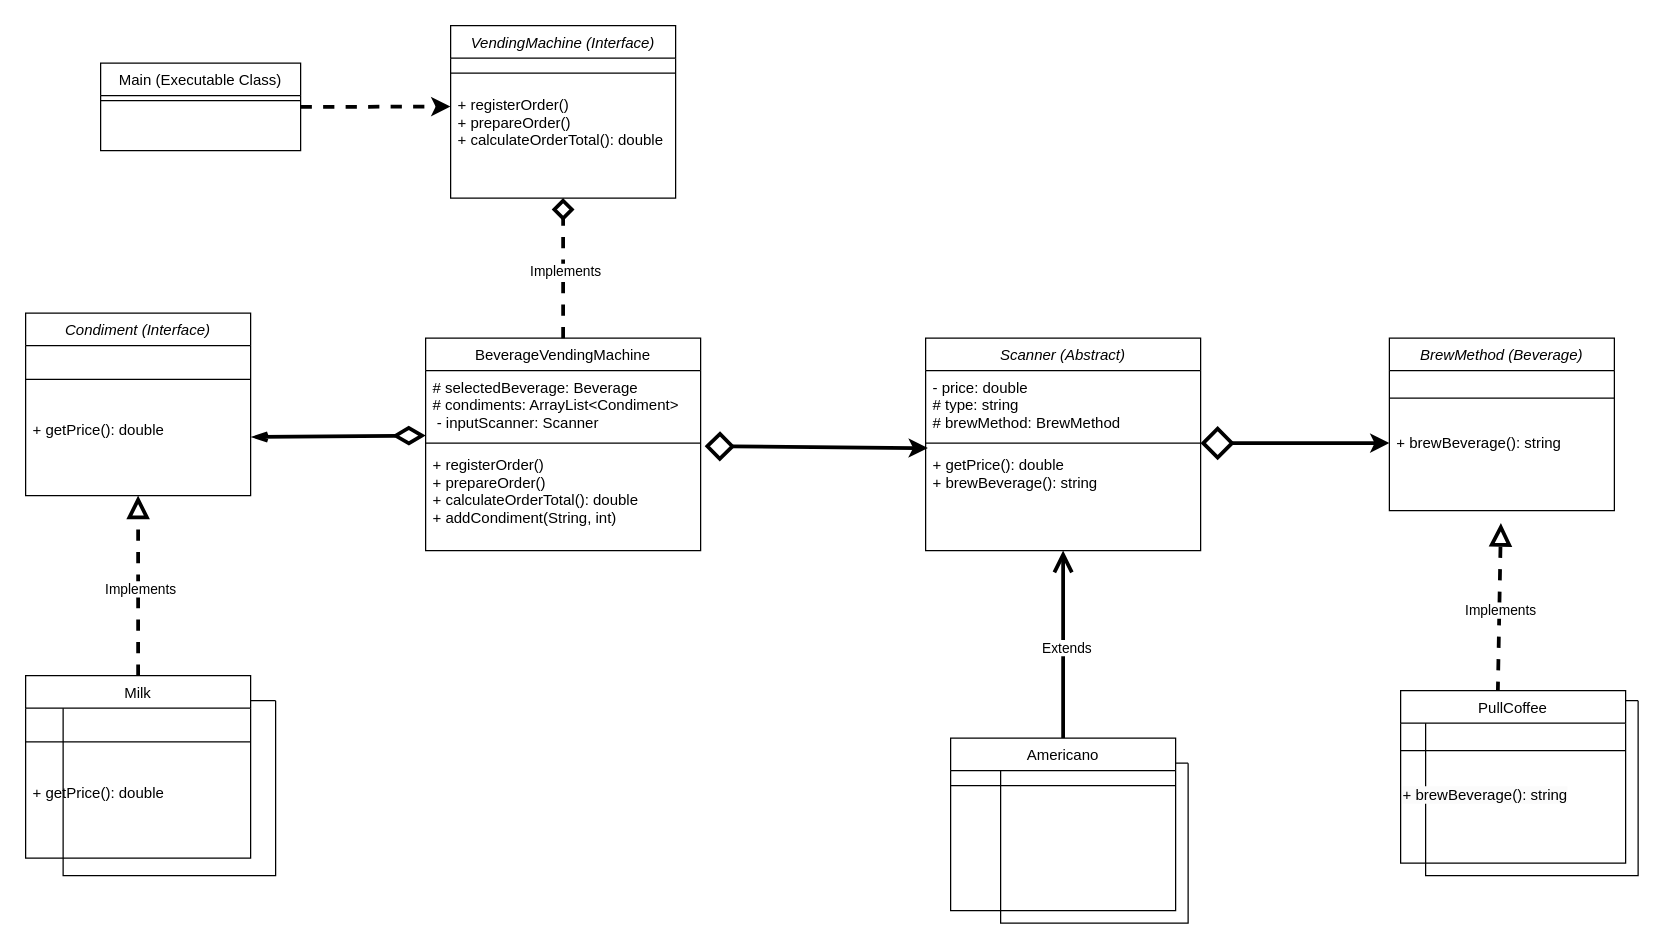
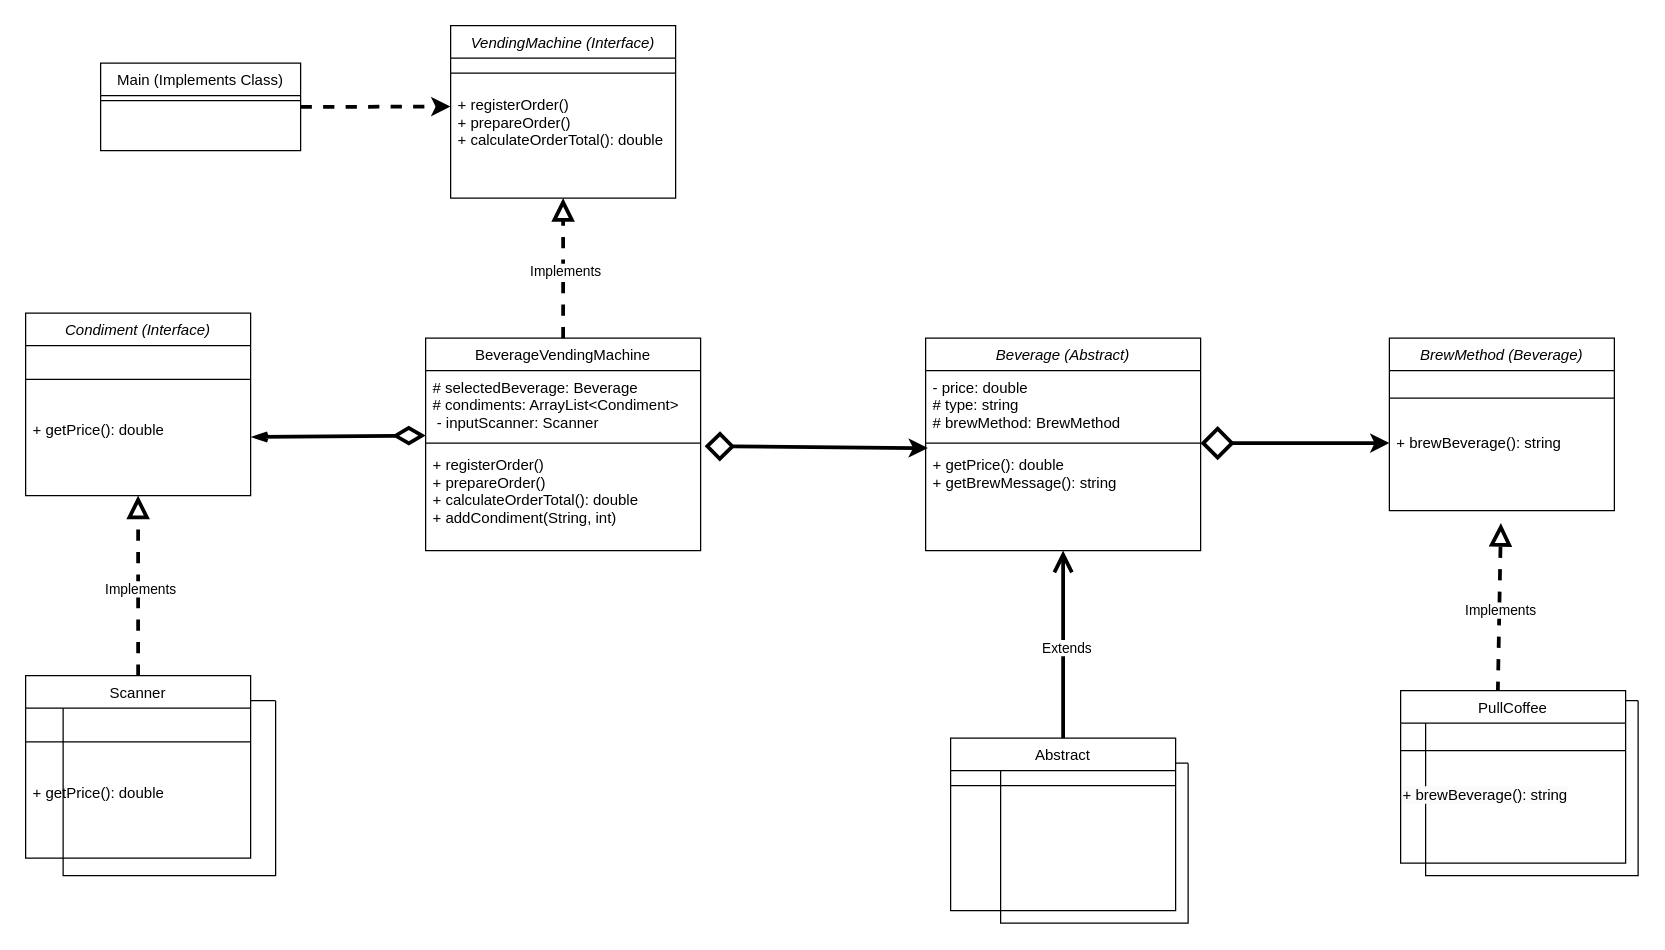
node "Main (Executable Class)": label "Main (Executable Class)" -> "Main (Implements Class)"
edge "BeverageVendingMachine" -> "VendingMachine (Interface)": arrowhead diamond -> block
node "Scanner (Abstract)": label "Scanner (Abstract)" -> "Beverage (Abstract)"
node "+ getPrice(): double + brewBeverage(): string": label "+ getPrice(): double + brewBeverage(): string" -> "+ getPrice(): double + getBrewMessage(): string"
node "Milk": label "Milk" -> "Scanner"
node "Americano": label "Americano" -> "Abstract"
